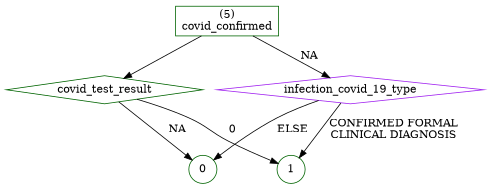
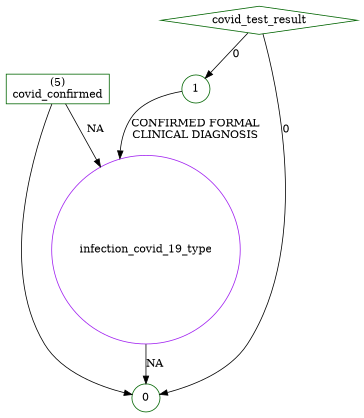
edge "(5) covid_confirmed" -> "covid_test_result": now "(5) covid_confirmed" -> "0"
node "infection_covid_19_type": shape diamond -> circle
edge "infection_covid_19_type" -> "1": reversed
edge "covid_test_result" -> "0": label "NA" -> "0"
edge "infection_covid_19_type" -> "0": label "ELSE" -> "NA"
